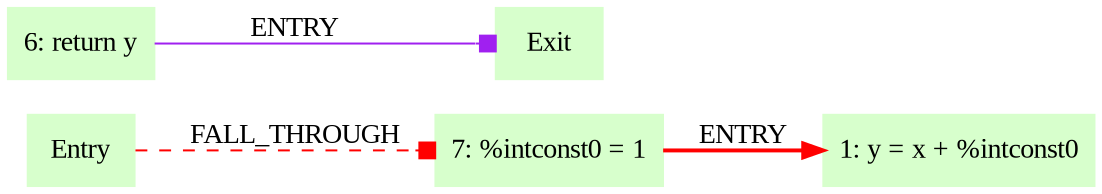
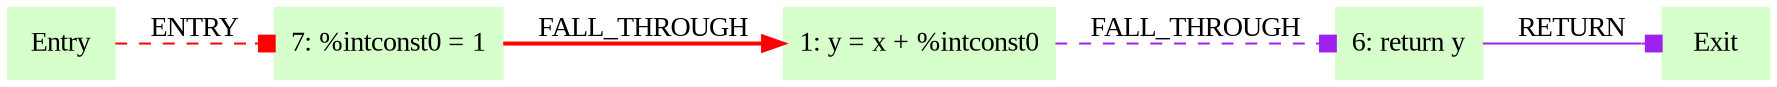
edge "6: return y" -> "Exit": label "ENTRY" -> "RETURN"
edge "1: y = x + %intconst0" -> "6: return y": added, label "FALL_THROUGH"
edge "Entry" -> "7: %intconst0 = 1": label "FALL_THROUGH" -> "ENTRY"
edge "7: %intconst0 = 1" -> "1: y = x + %intconst0": label "ENTRY" -> "FALL_THROUGH"
